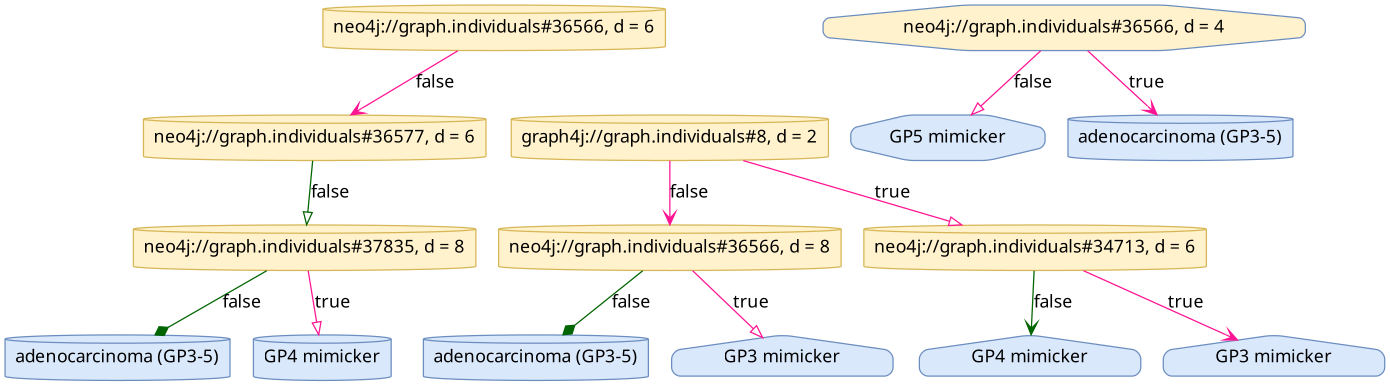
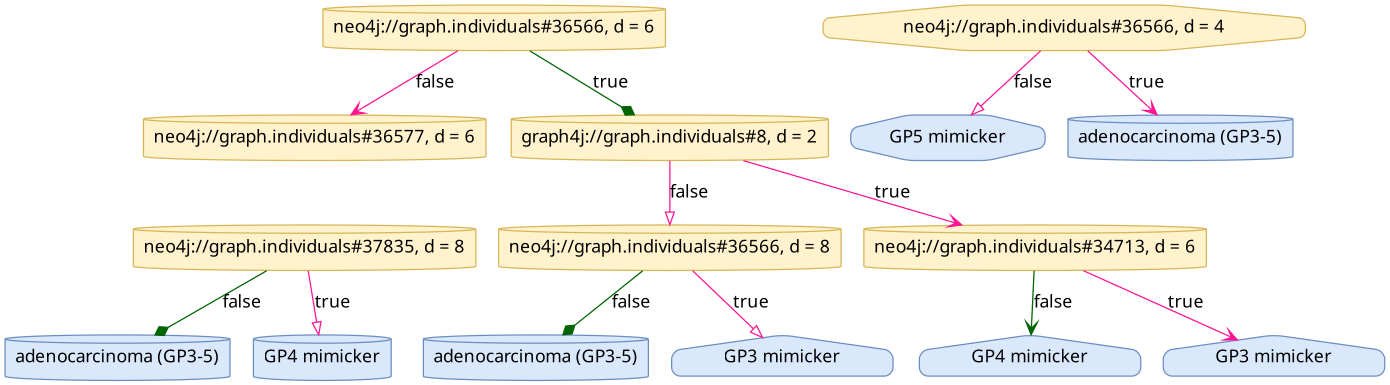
node "neo4j://graph.individuals#36566, d = 4": color #6c8ebf -> #d6b656
edge "neo4j://graph.individuals#36566, d = 6" -> "graph4j://graph.individuals#8, d = 2": added, label "true"
edge "neo4j://graph.individuals#36577, d = 6" -> "neo4j://graph.individuals#37835, d = 8": removed, label "false"
edge "graph4j://graph.individuals#8, d = 2" -> "neo4j://graph.individuals#36566, d = 8": arrowhead vee -> onormal
edge "graph4j://graph.individuals#8, d = 2" -> "neo4j://graph.individuals#34713, d = 6": arrowhead onormal -> vee
